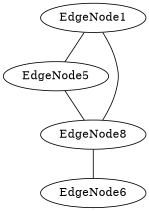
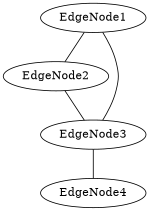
node "EdgeNode5": label "EdgeNode5" -> "EdgeNode2"
node "EdgeNode8": label "EdgeNode8" -> "EdgeNode3"
node "EdgeNode6": label "EdgeNode6" -> "EdgeNode4"
